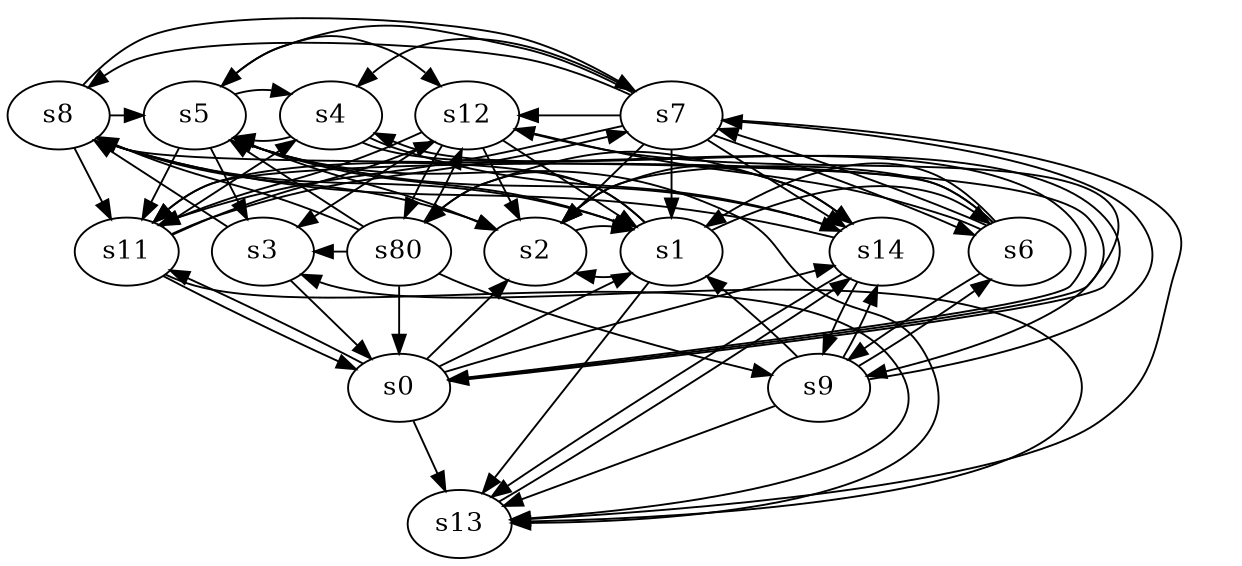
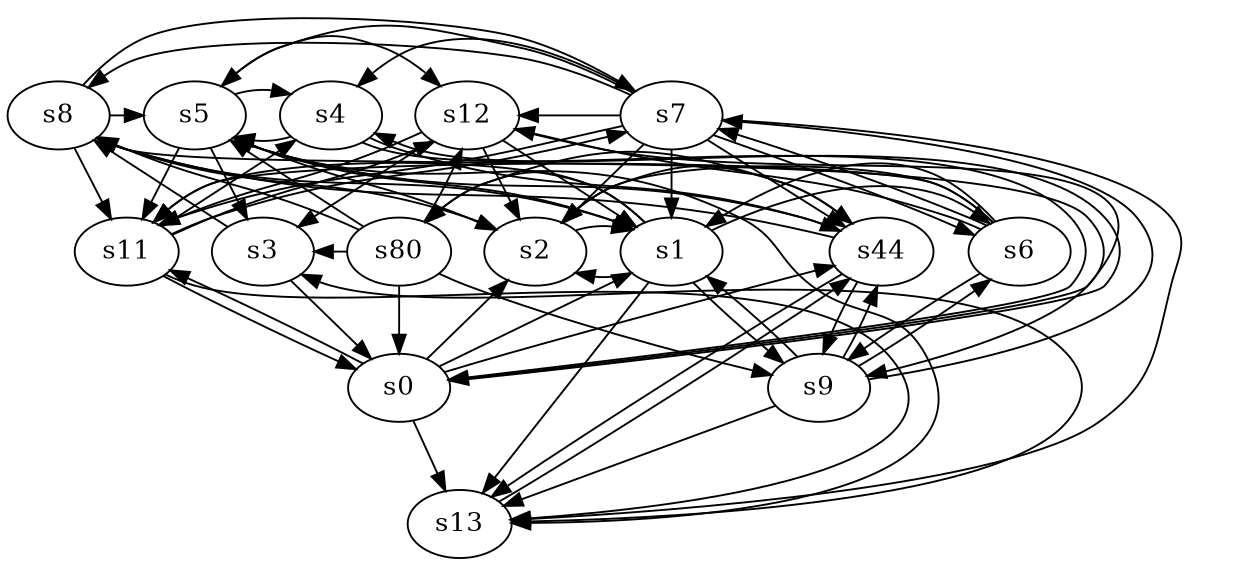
edge "s12" -> "s80": removed
node "s14": label "s14" -> "s44"
edge "s1" -> "s9": added
